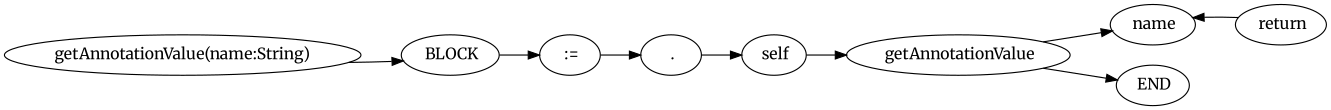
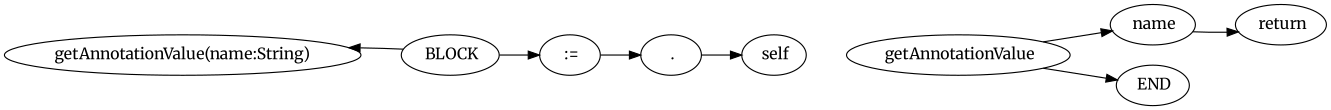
edge "return" -> "name": reversed
edge "self" -> "getAnnotationValue": removed
edge "getAnnotationValue(name:String)" -> "BLOCK": reversed
